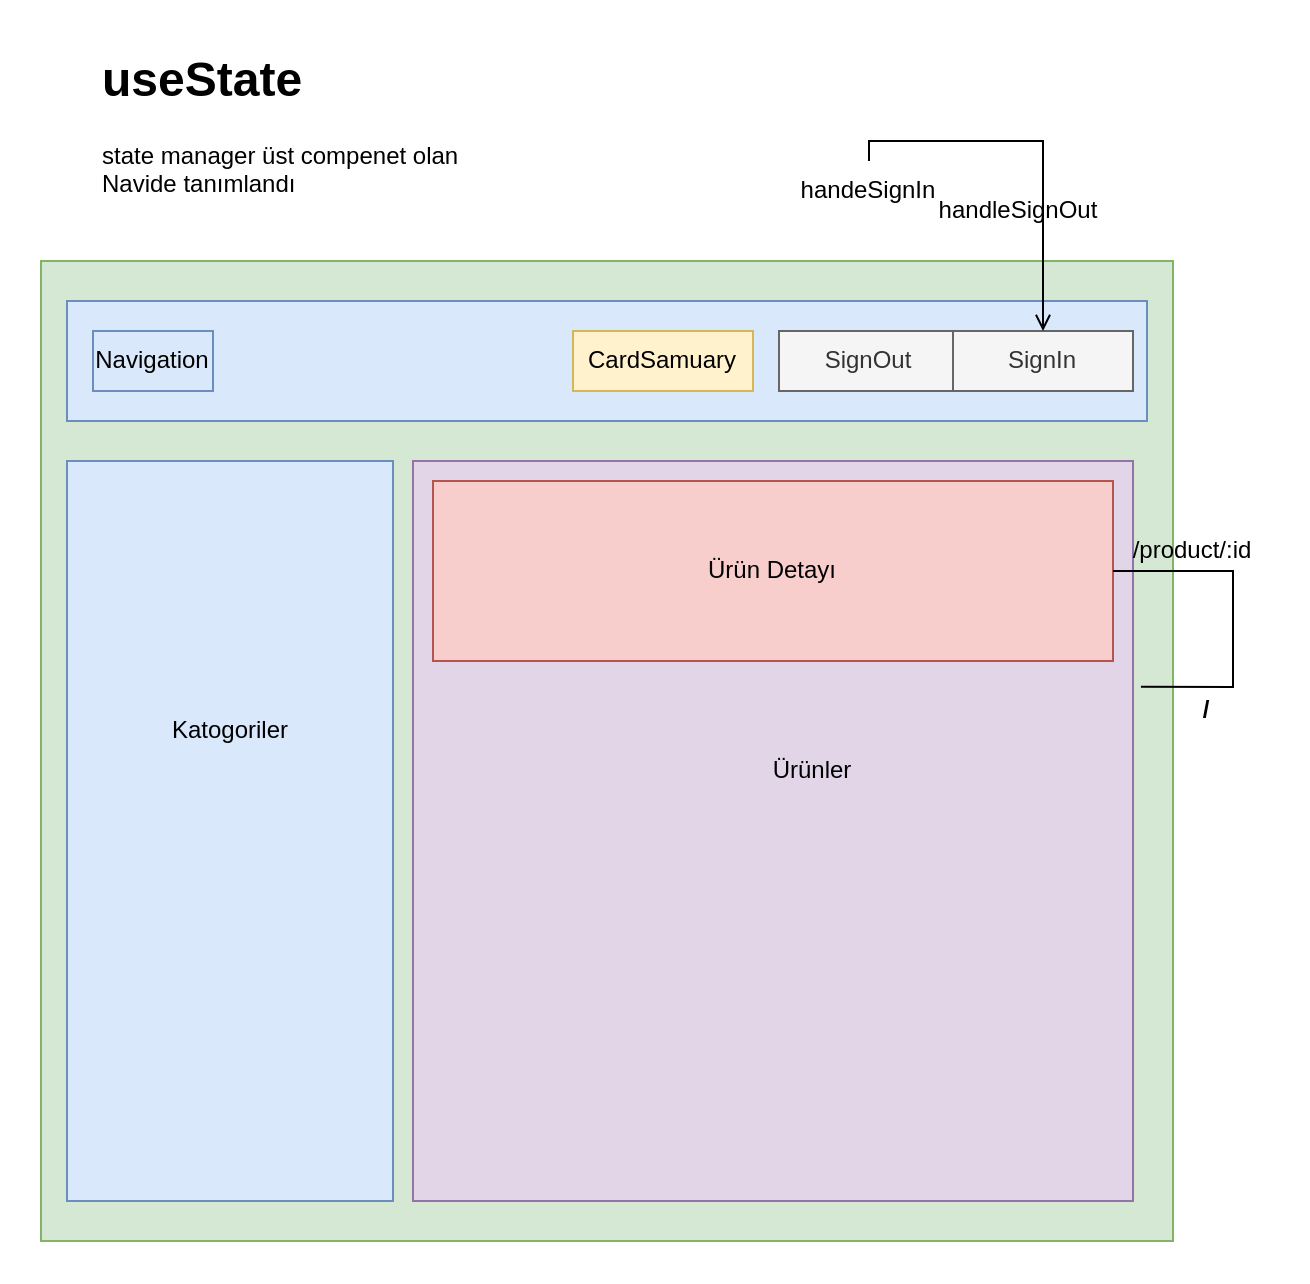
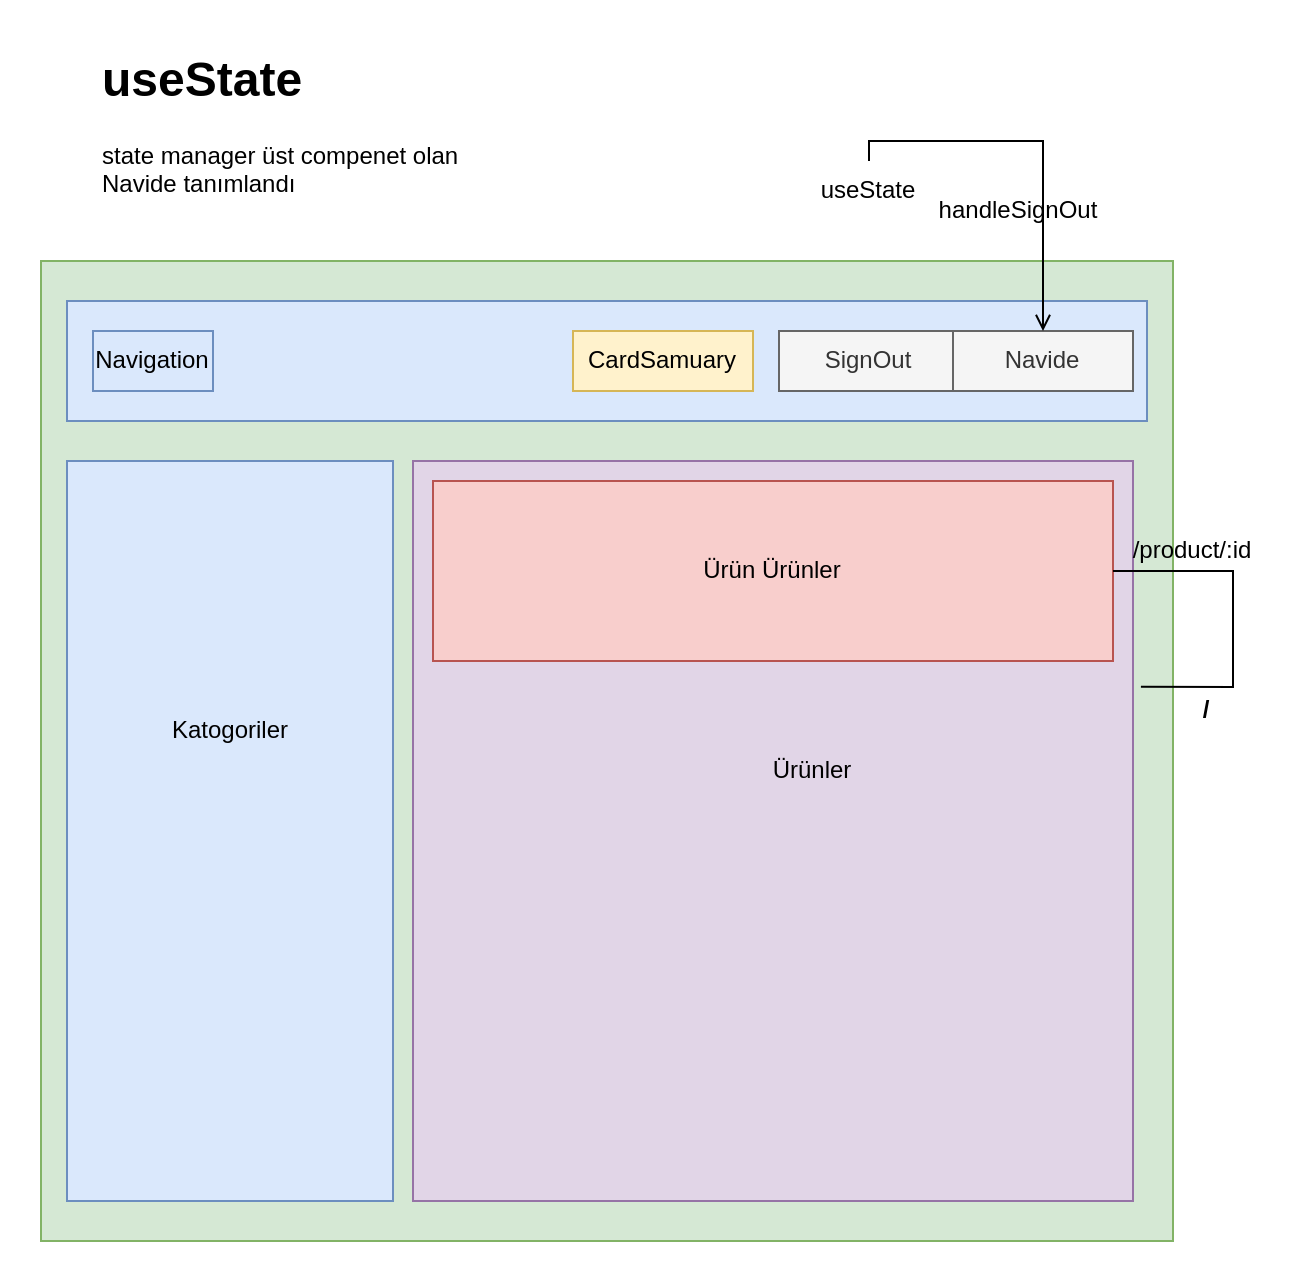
node "handeSignIn": label "handeSignIn" -> "useState"
node "SignIn": label "SignIn" -> "Navide"
node "Ürün Detayı": label "Ürün Detayı" -> "Ürün Ürünler"
